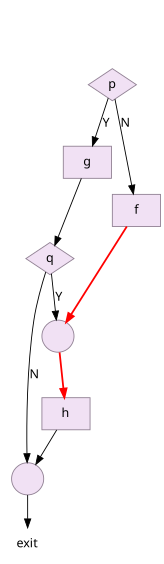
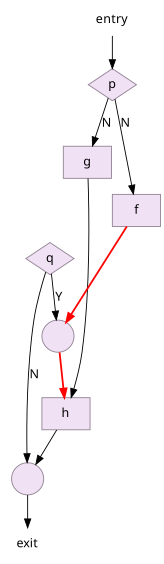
node "entry": added
edge "p" -> "g": label "Y" -> "N"
edge "g" -> "q": now "g" -> "h"
